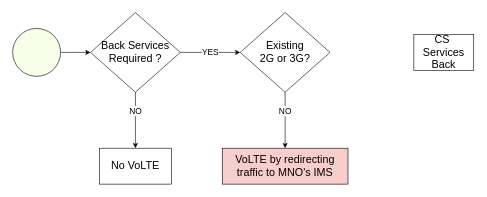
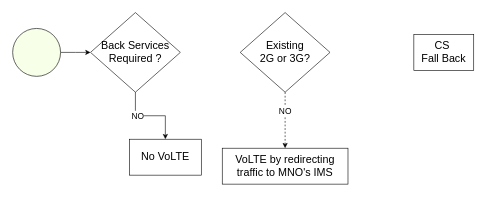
edge "Back Services Required ?" -> "Existing 2G or 3G?": removed, label "YES"
node "CS Services Back": label "CS Services Back" -> "CS Fall Back"
edge "Existing 2G or 3G?" -> "VoLTE by redirecting traffic to MNO's IMS": style solid -> dashed
node "No VoLTE": moved (135, 167) -> (165, 158)
node "VoLTE by redirecting traffic to MNO's IMS": fillcolor #f8cecc -> #ffffff
